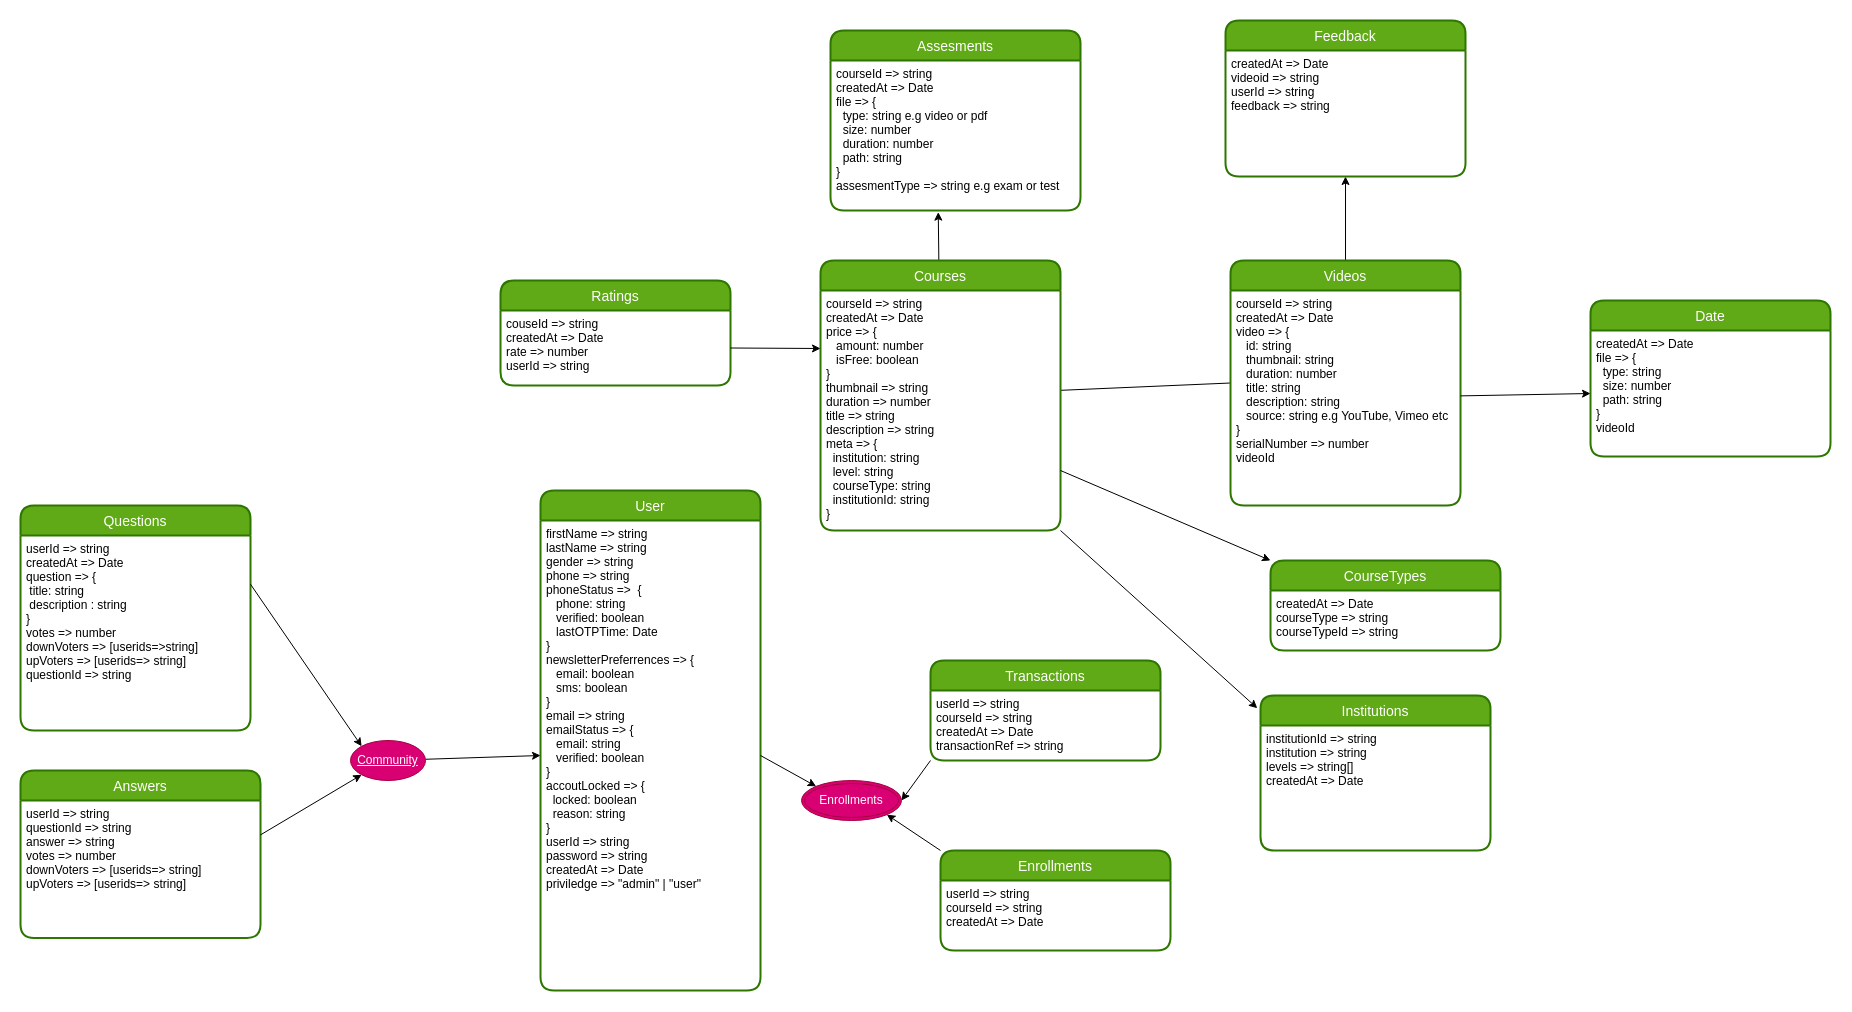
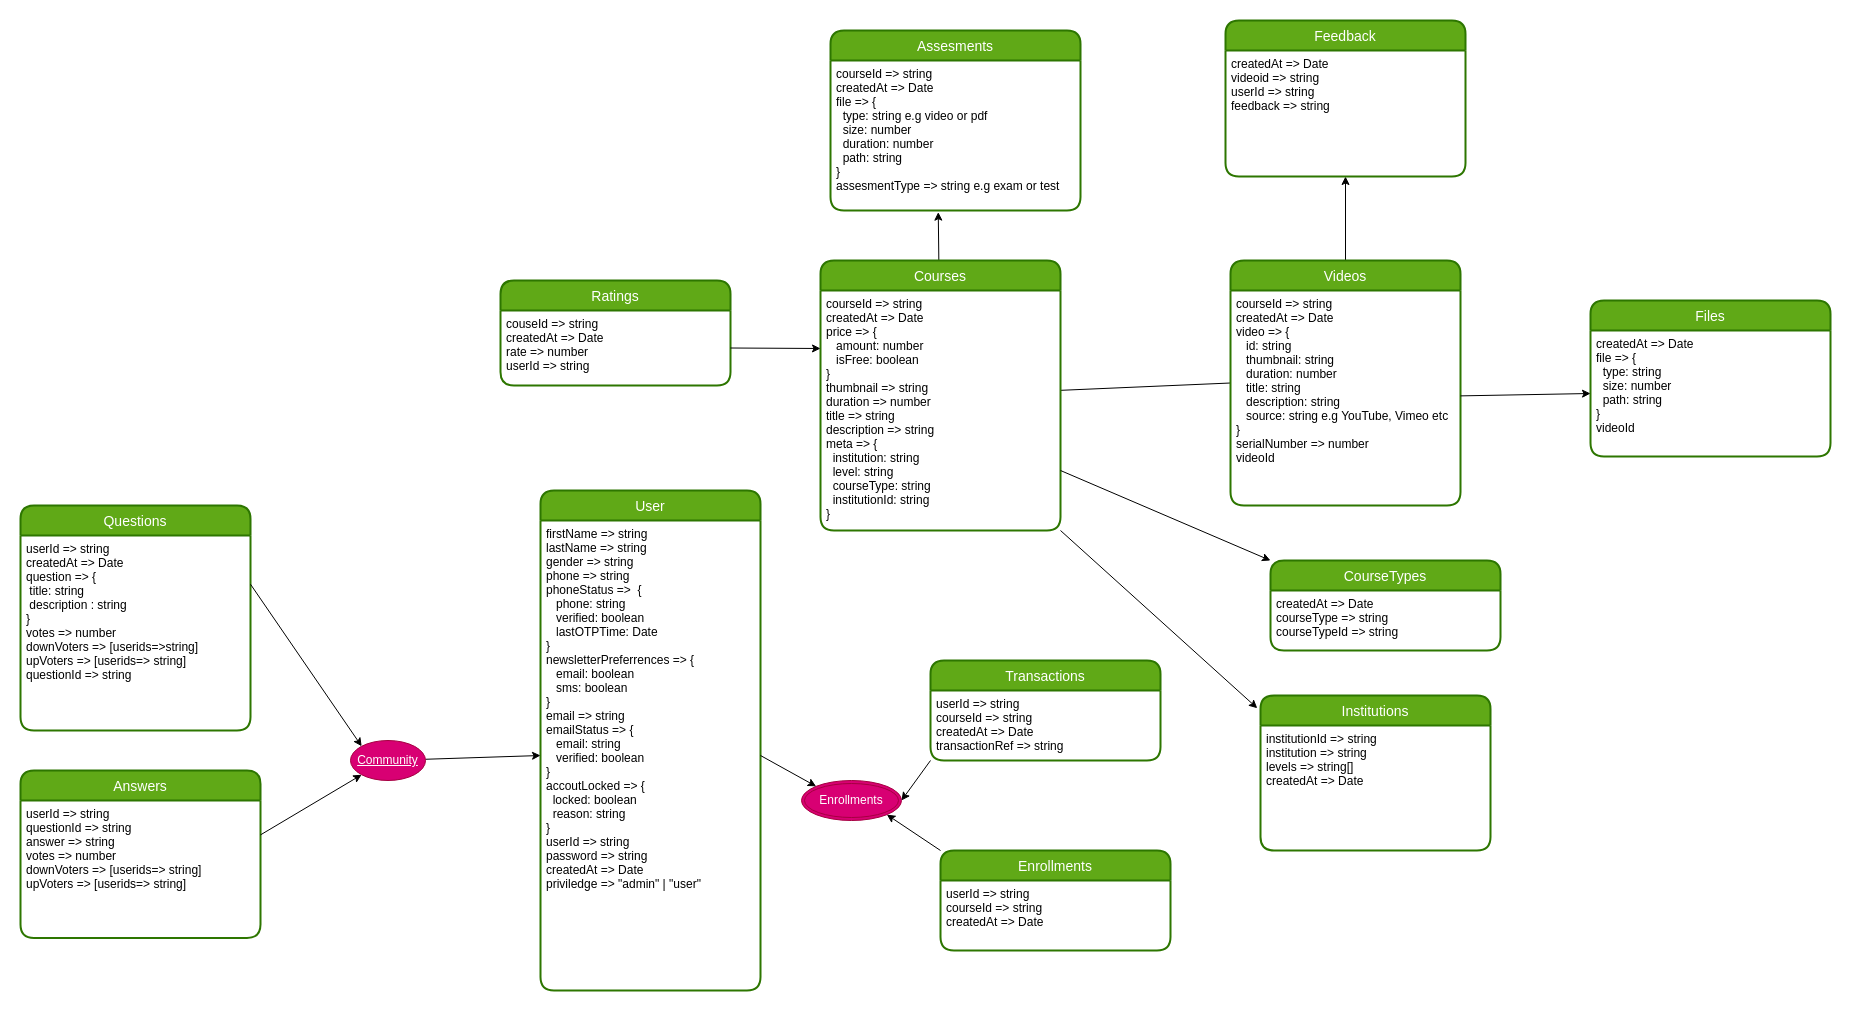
node "Date": label "Date" -> "Files"
